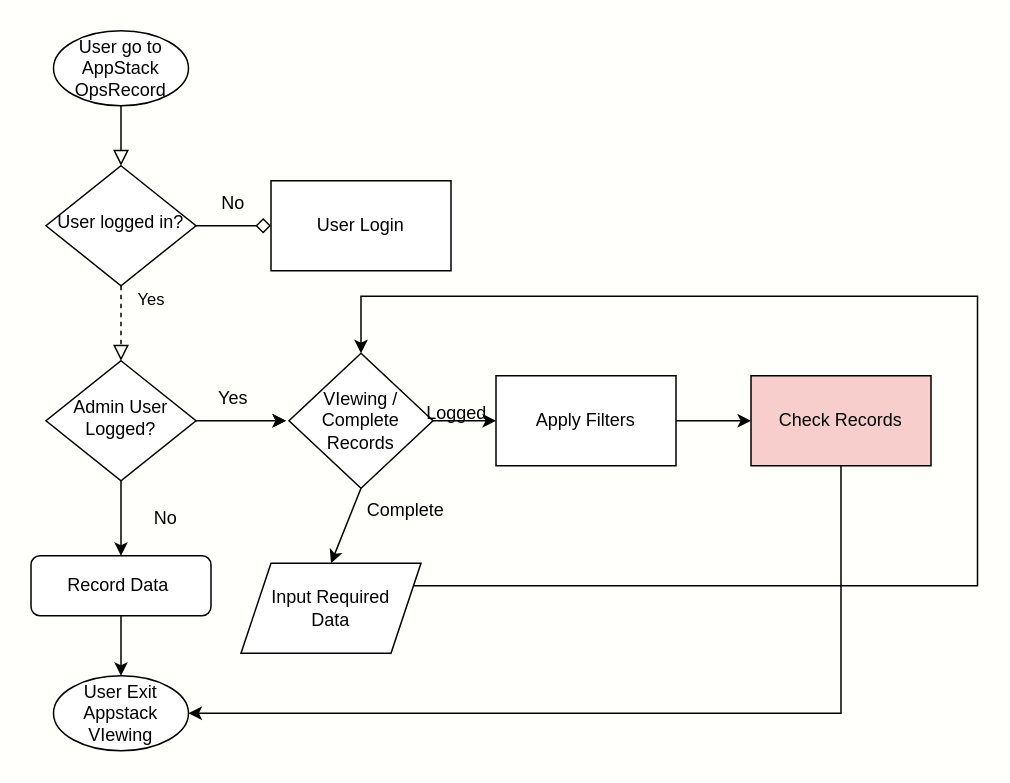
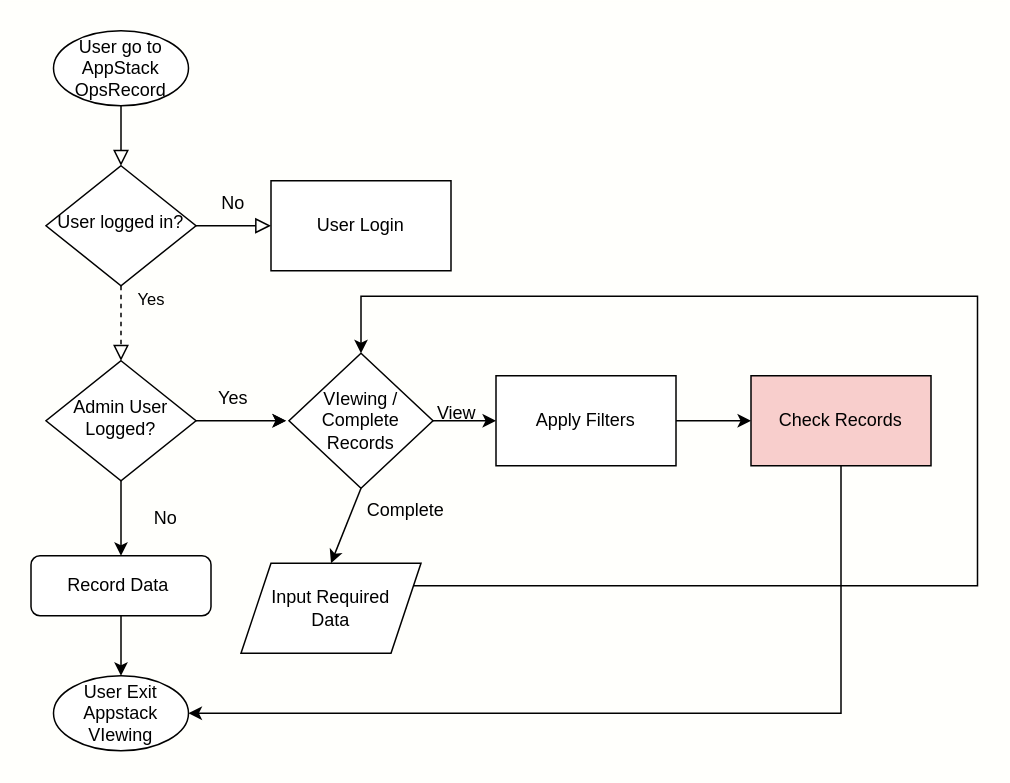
edge "User logged in?" -> "User Login": arrowhead diamond -> block
node "Logged": label "Logged" -> "View"
